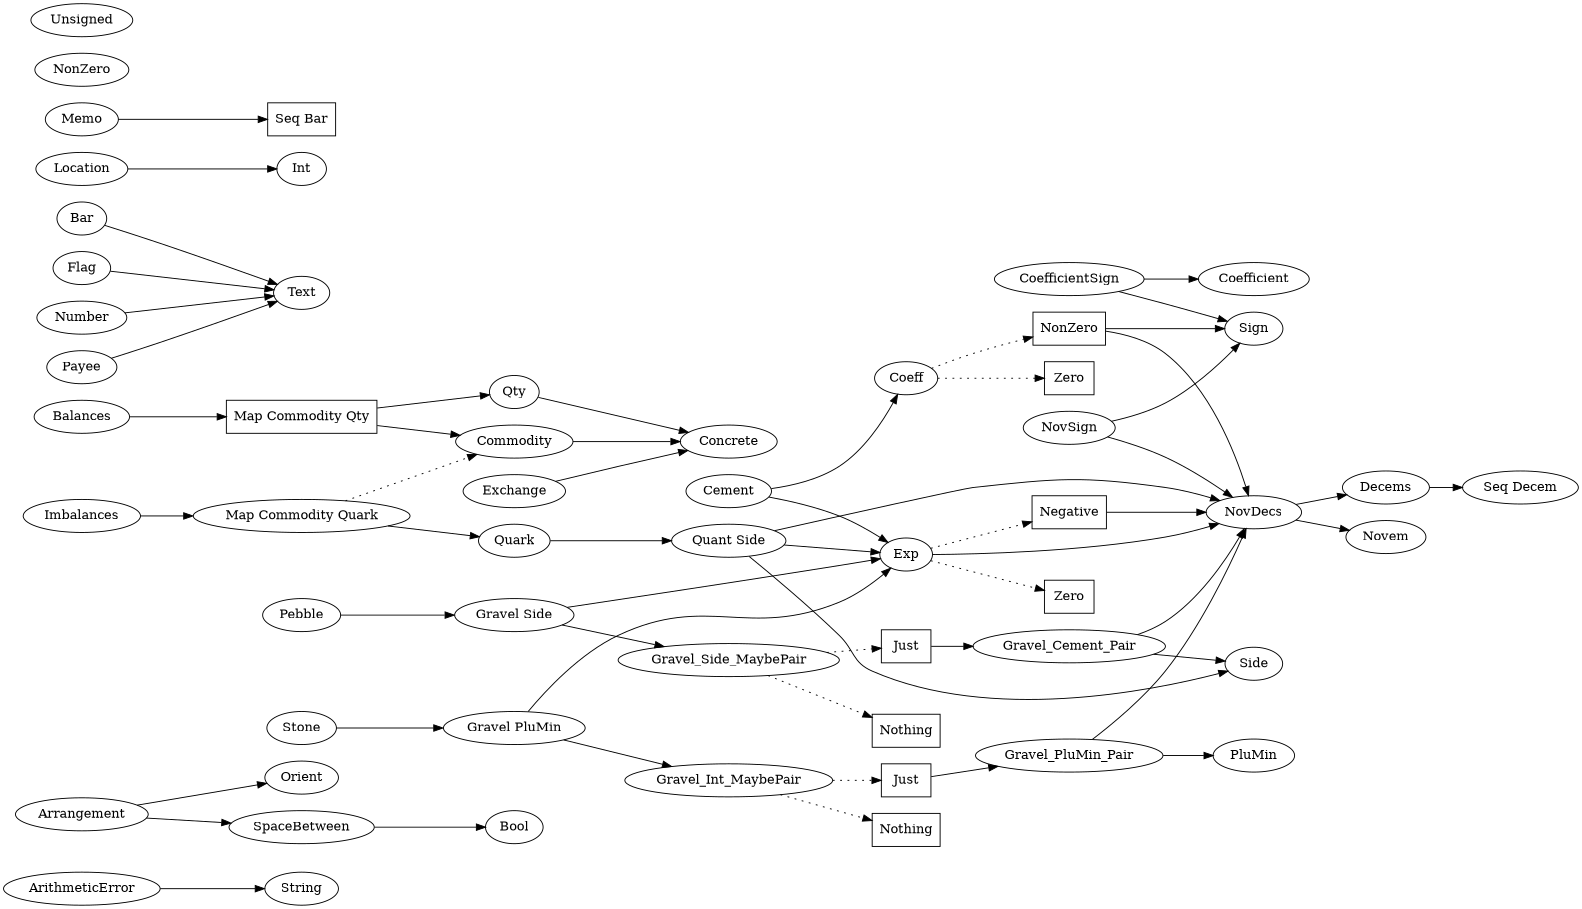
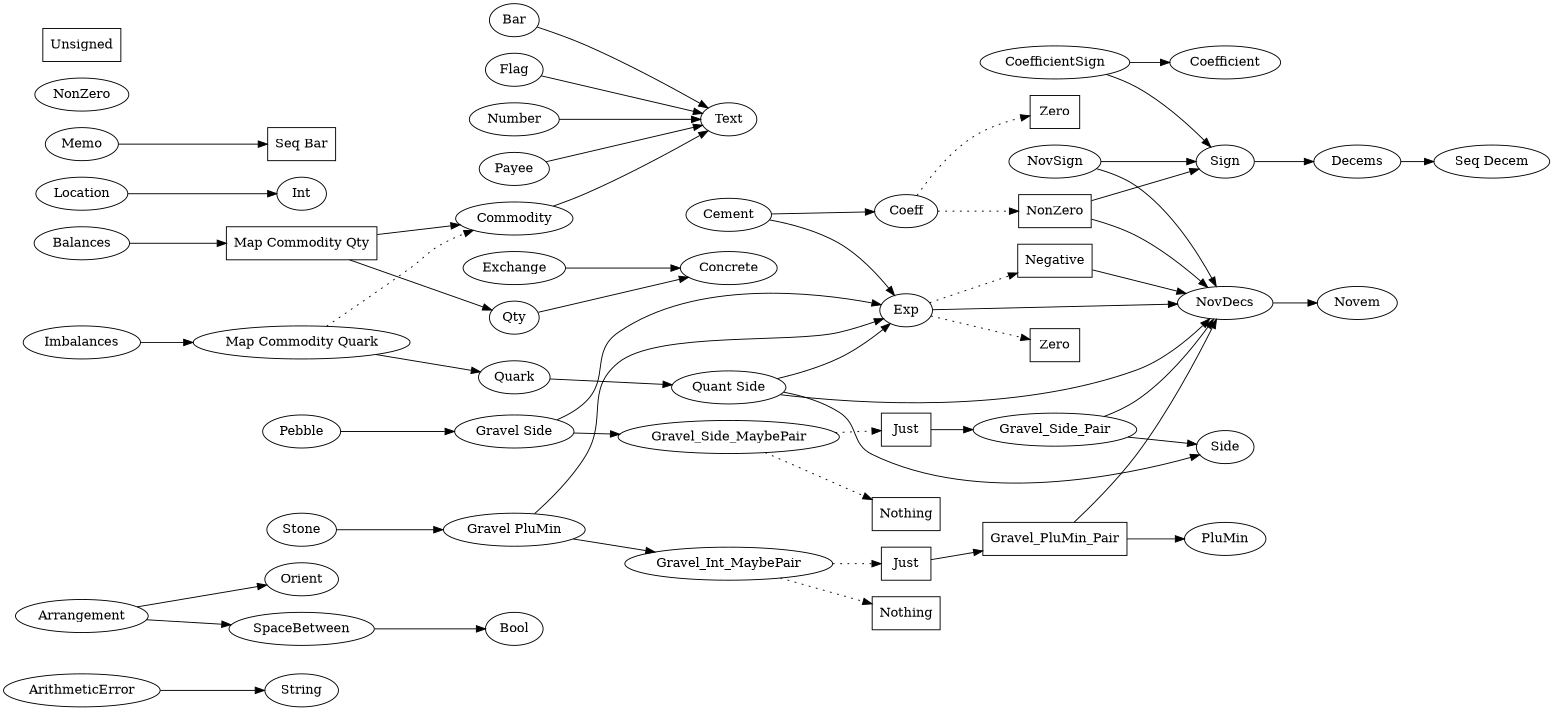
node "Unsigned": shape ellipse -> box
edge "Commodity" -> "Concrete": now "Commodity" -> "Text"
edge "NovDecs" -> "Decems": now "Sign" -> "Decems"
node "Gravel_Cement_Pair": label "Gravel_Cement_Pair" -> "Gravel_Side_Pair"
node "Gravel_PluMin_Pair": shape ellipse -> box
